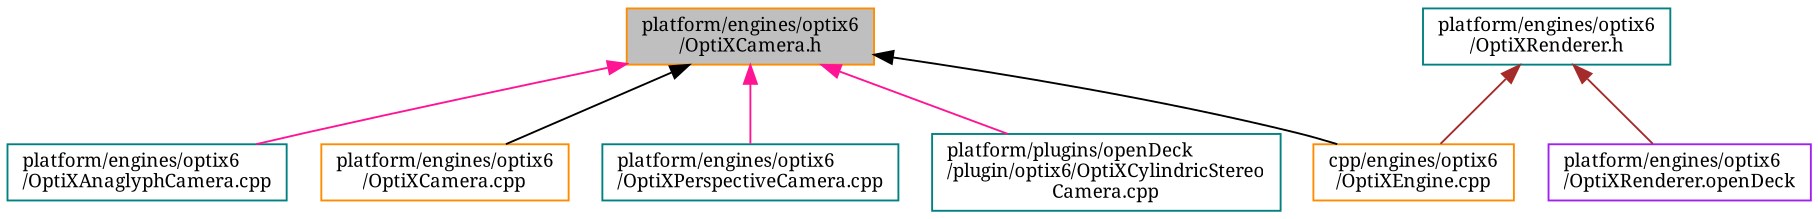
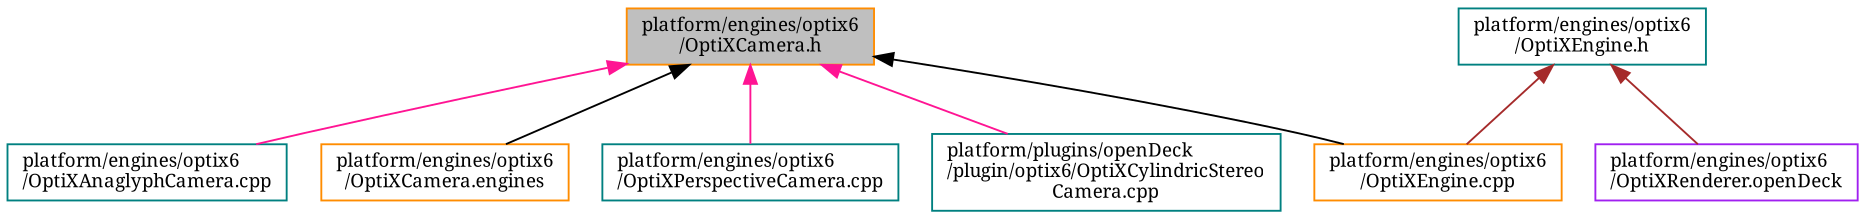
node "platform/engines/optix6 /OptiXRenderer.h": label "platform/engines/optix6 /OptiXRenderer.h" -> "platform/engines/optix6 /OptiXEngine.h"
node "platform/engines/optix6 /OptiXCamera.cpp": label "platform/engines/optix6 /OptiXCamera.cpp" -> "platform/engines/optix6 /OptiXCamera.engines"
node "cpp/engines/optix6 /OptiXEngine.cpp": label "cpp/engines/optix6 /OptiXEngine.cpp" -> "platform/engines/optix6 /OptiXEngine.cpp"
